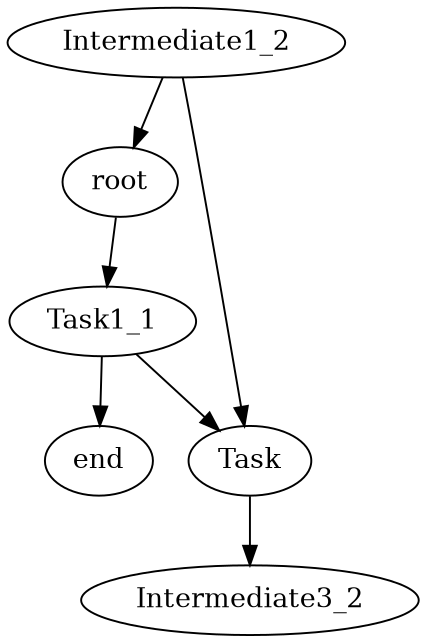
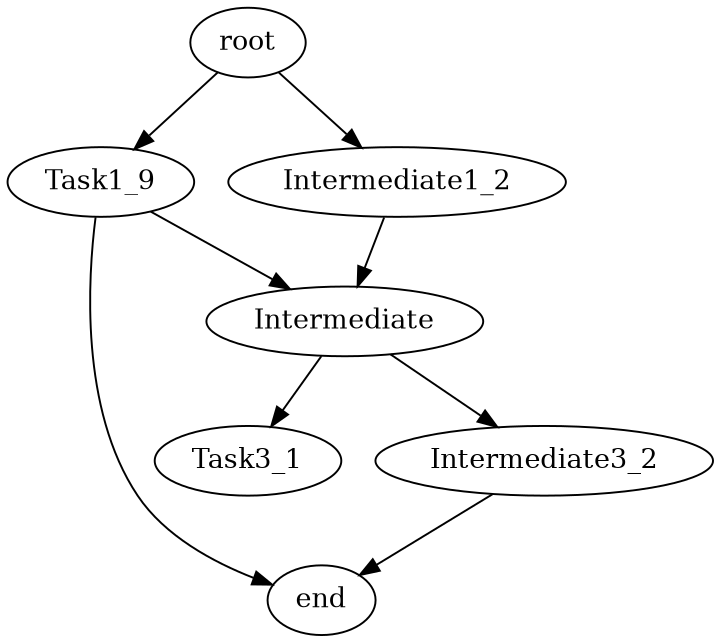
edge "Intermediate1_2" -> "root": reversed
node "Task1_1": label "Task1_1" -> "Task1_9"
node "Task3_1": added
node "Task": label "Task" -> "Intermediate"
edge "Intermediate3_2" -> "end": added
